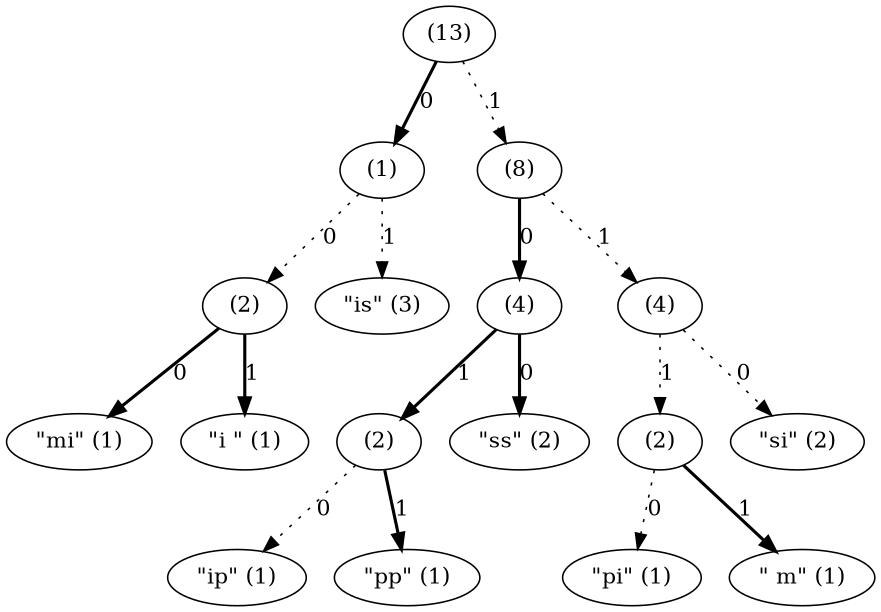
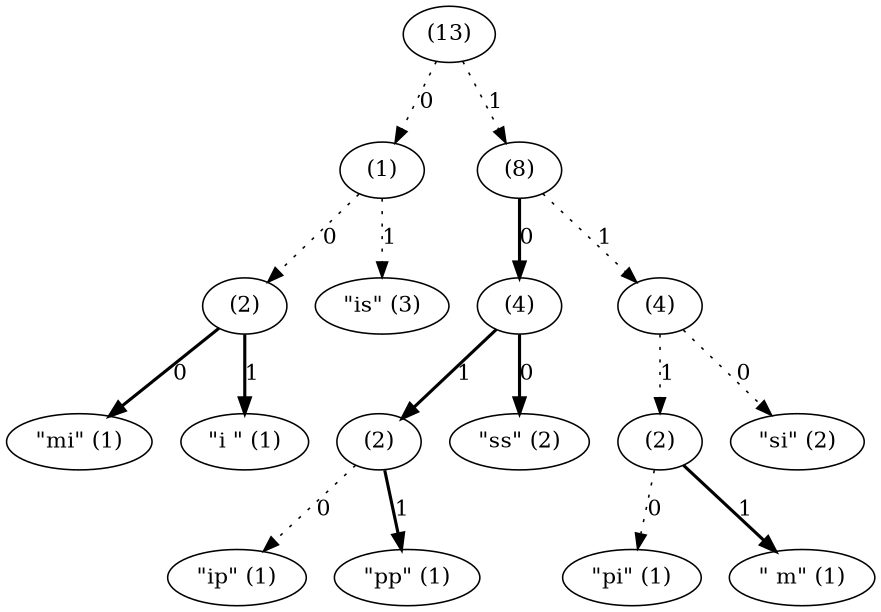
edge "(13)" -> "(1)": style bold -> dotted
